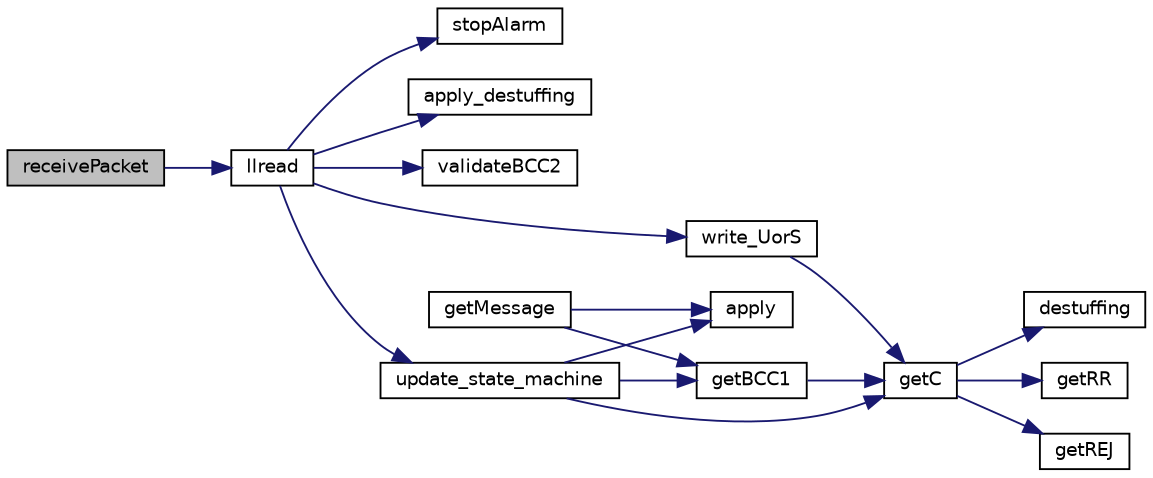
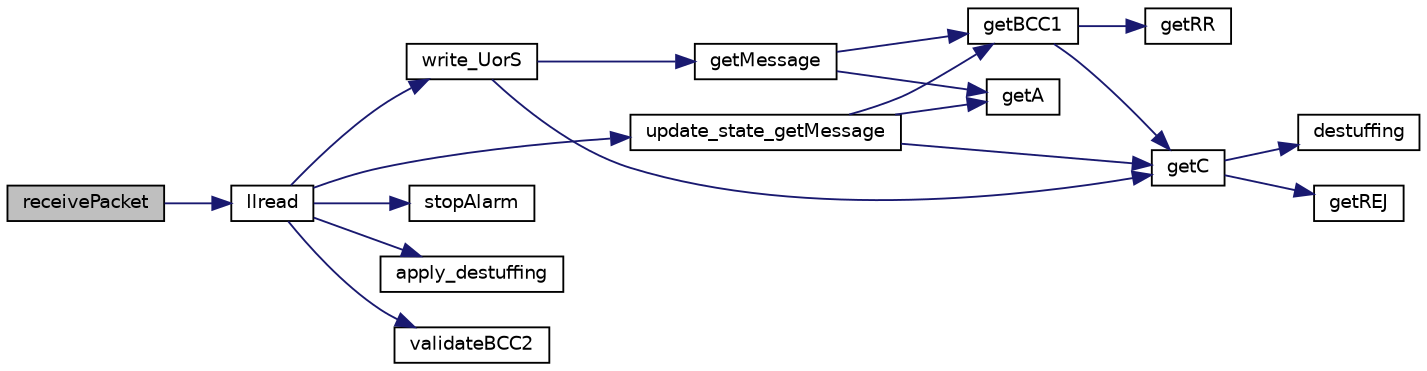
edge "write_UorS" -> "getMessage": added
node "apply": label "apply" -> "getA"
node "update_state_machine": label "update_state_machine" -> "update_state_getMessage"
edge "getC" -> "getRR": now "getBCC1" -> "getRR"
